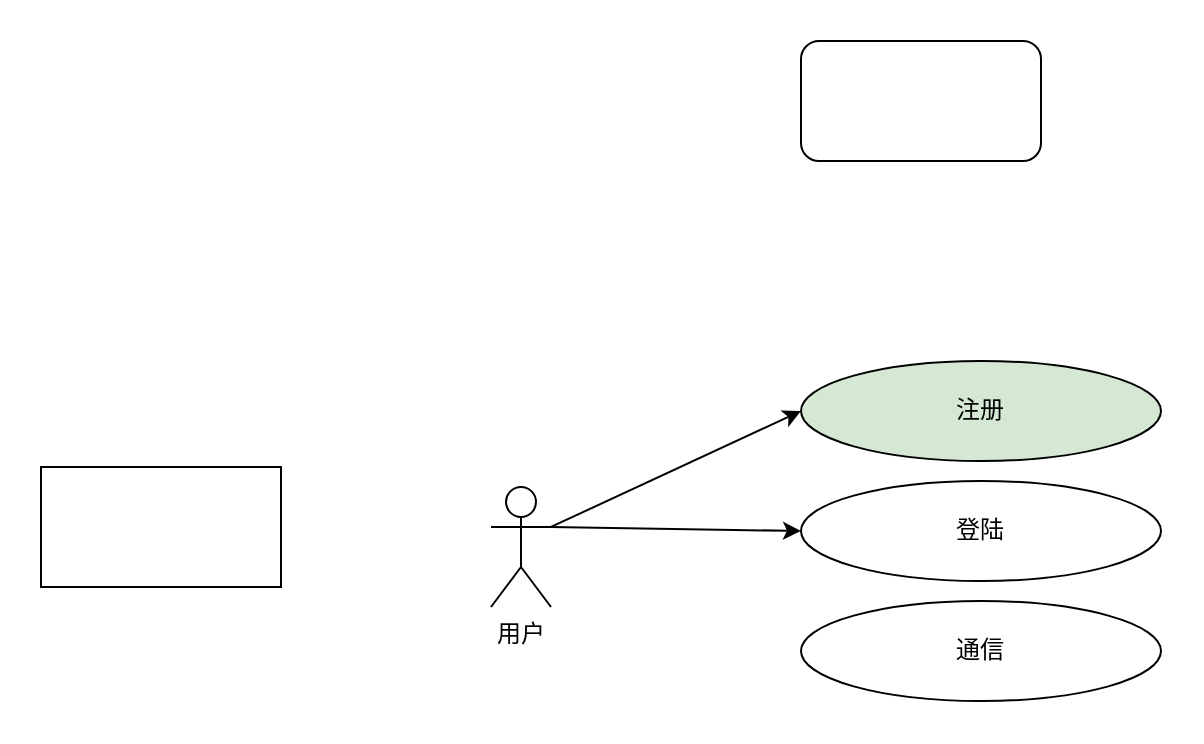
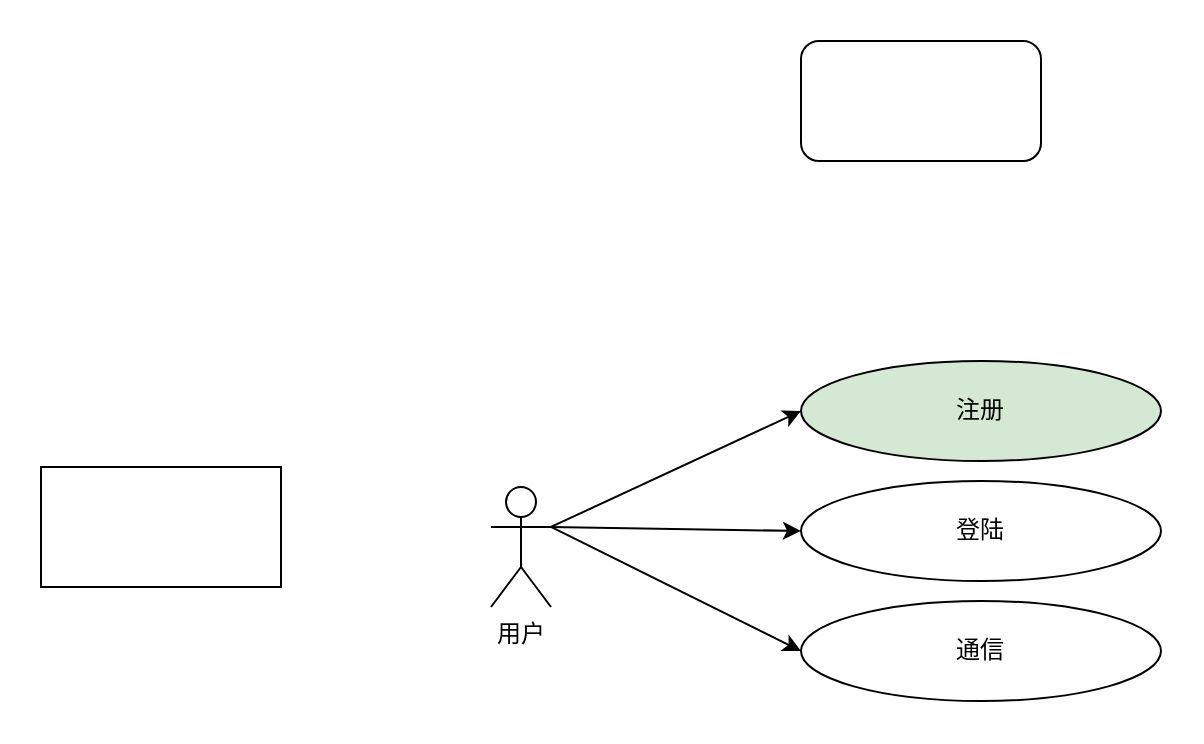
edge "用户" -> "通信": added
